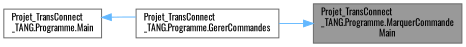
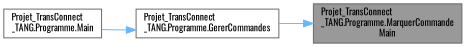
edge "Projet_TransConnect _TANG.Programme.GererCommandes" -> "Projet_TransConnect _TANG.Programme.Main": reversed
